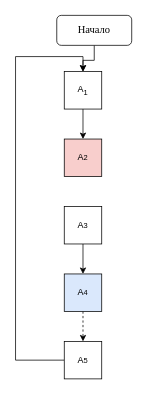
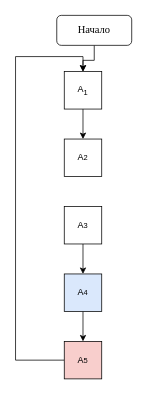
node "А2": fillcolor #f8cecc -> #ffffff
edge "А4" -> "А5": style dashed -> solid
node "А5": fillcolor #ffffff -> #f8cecc
